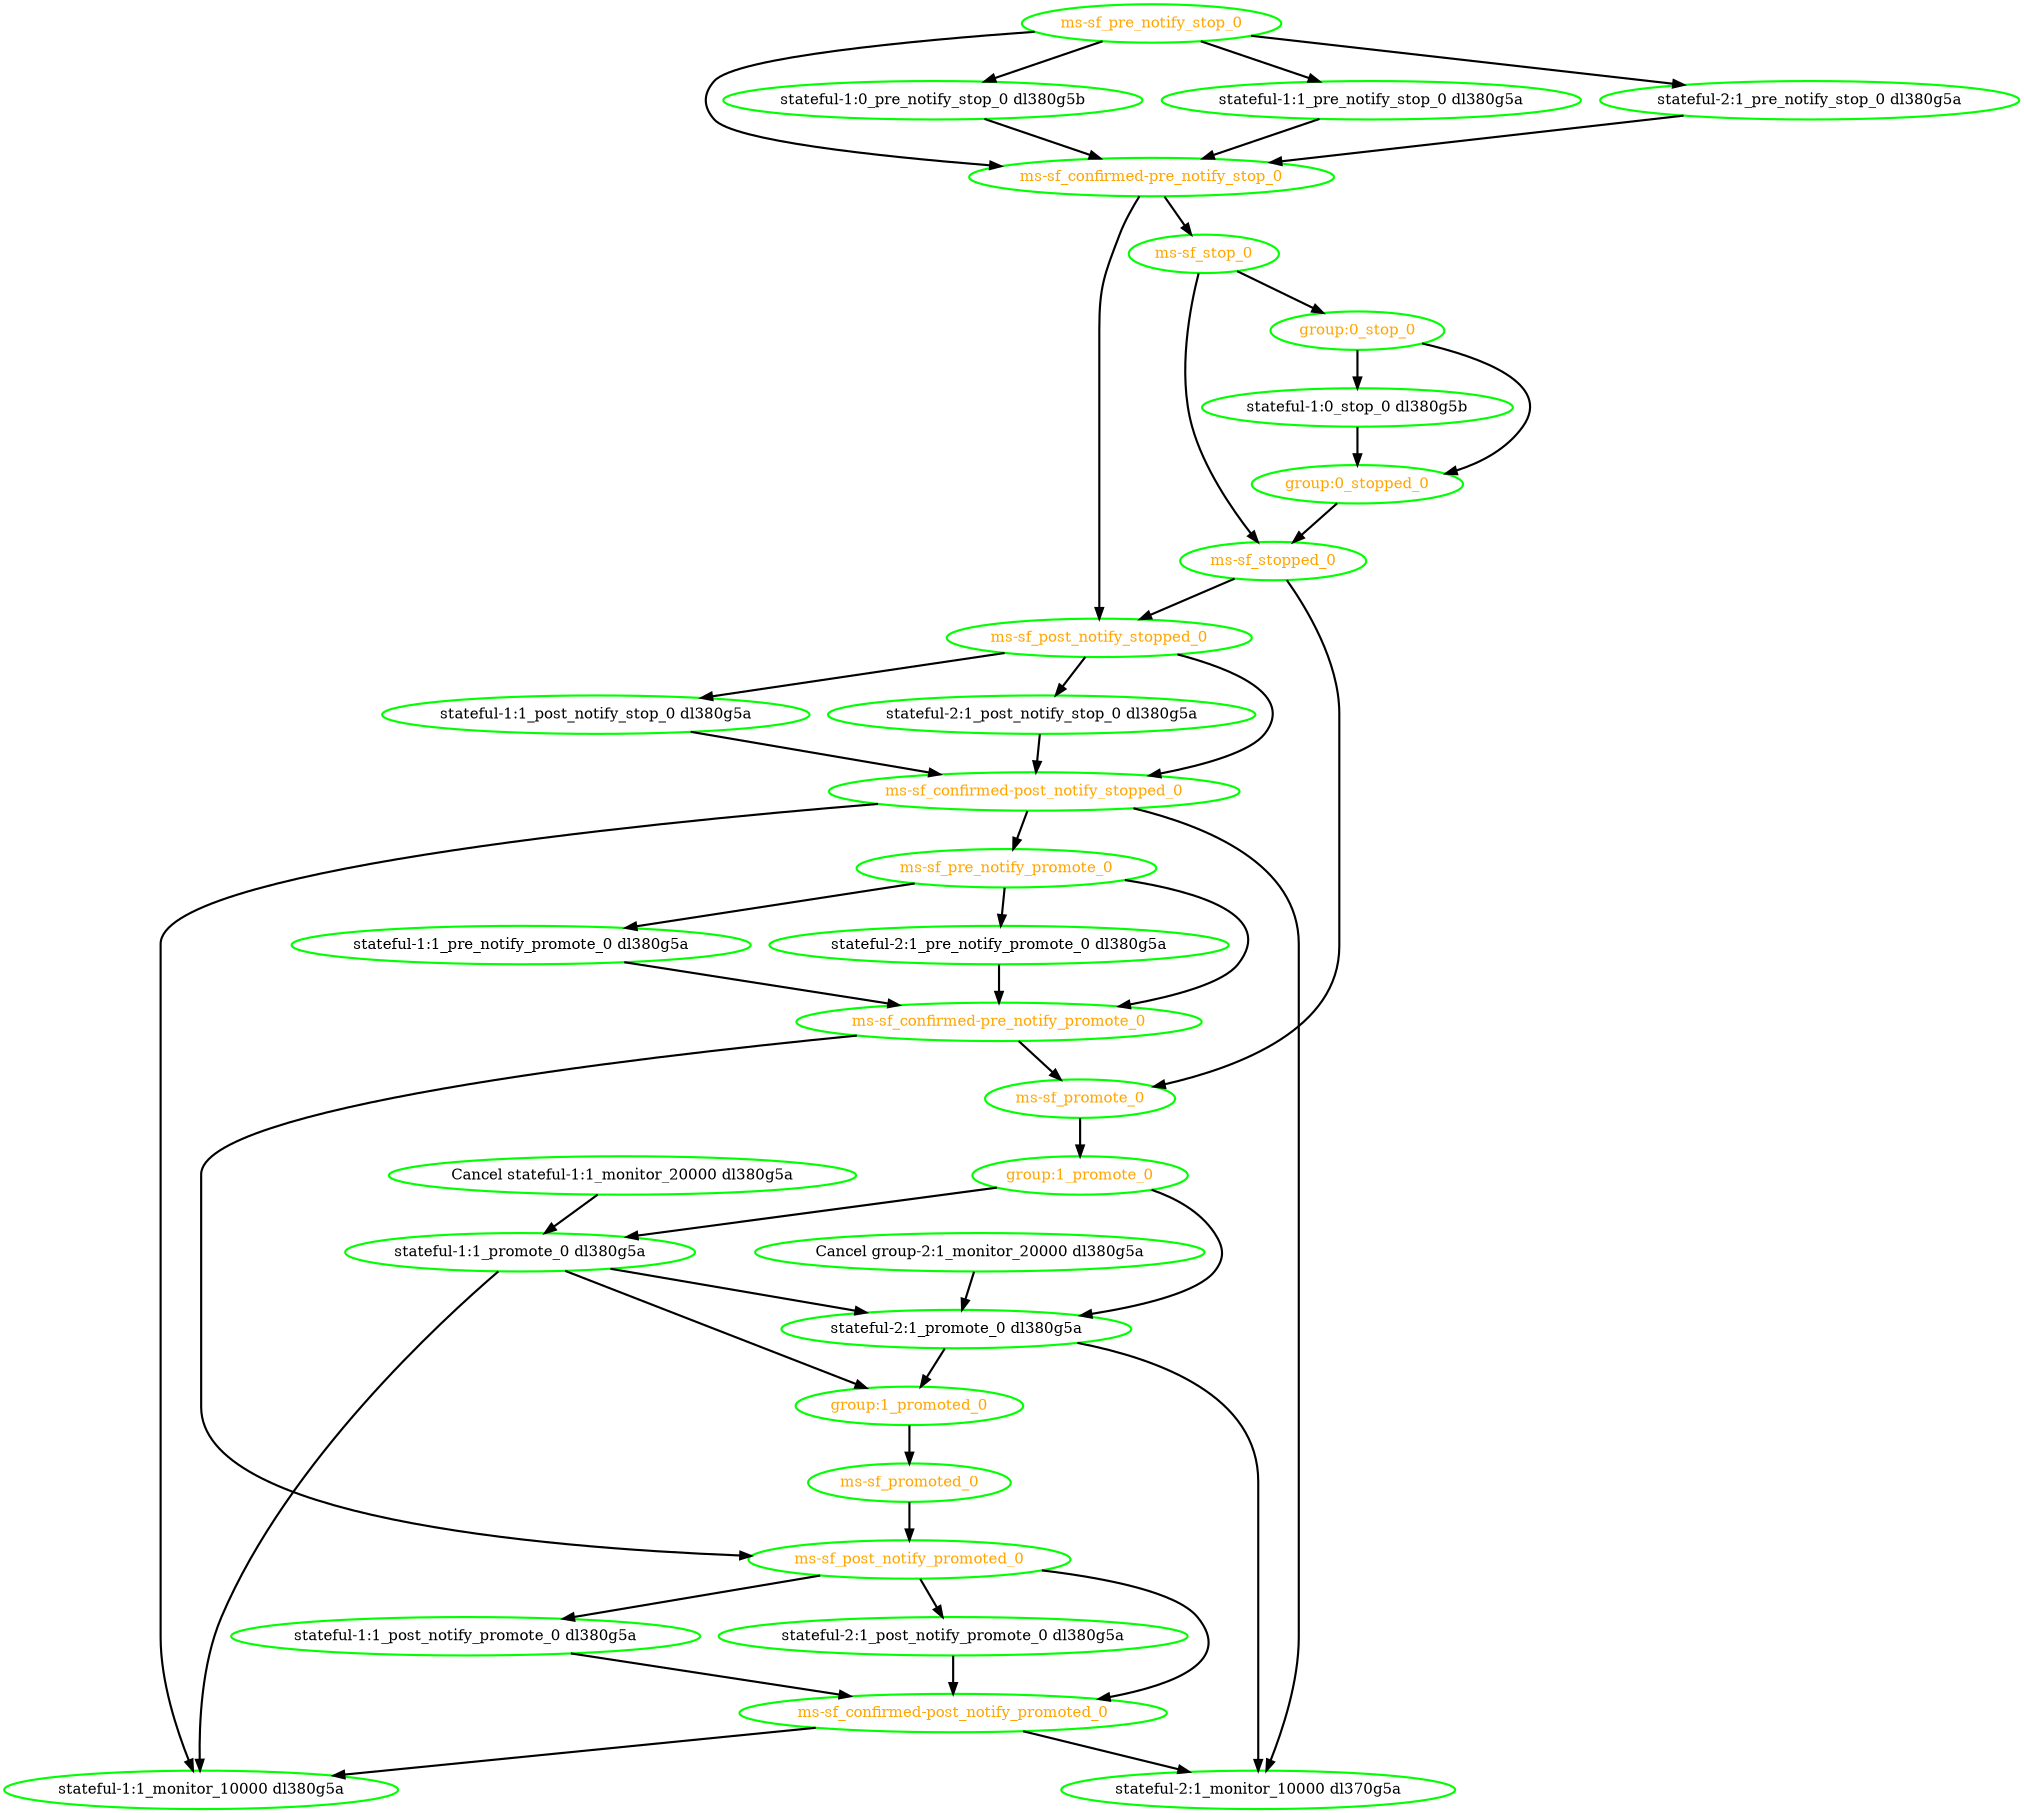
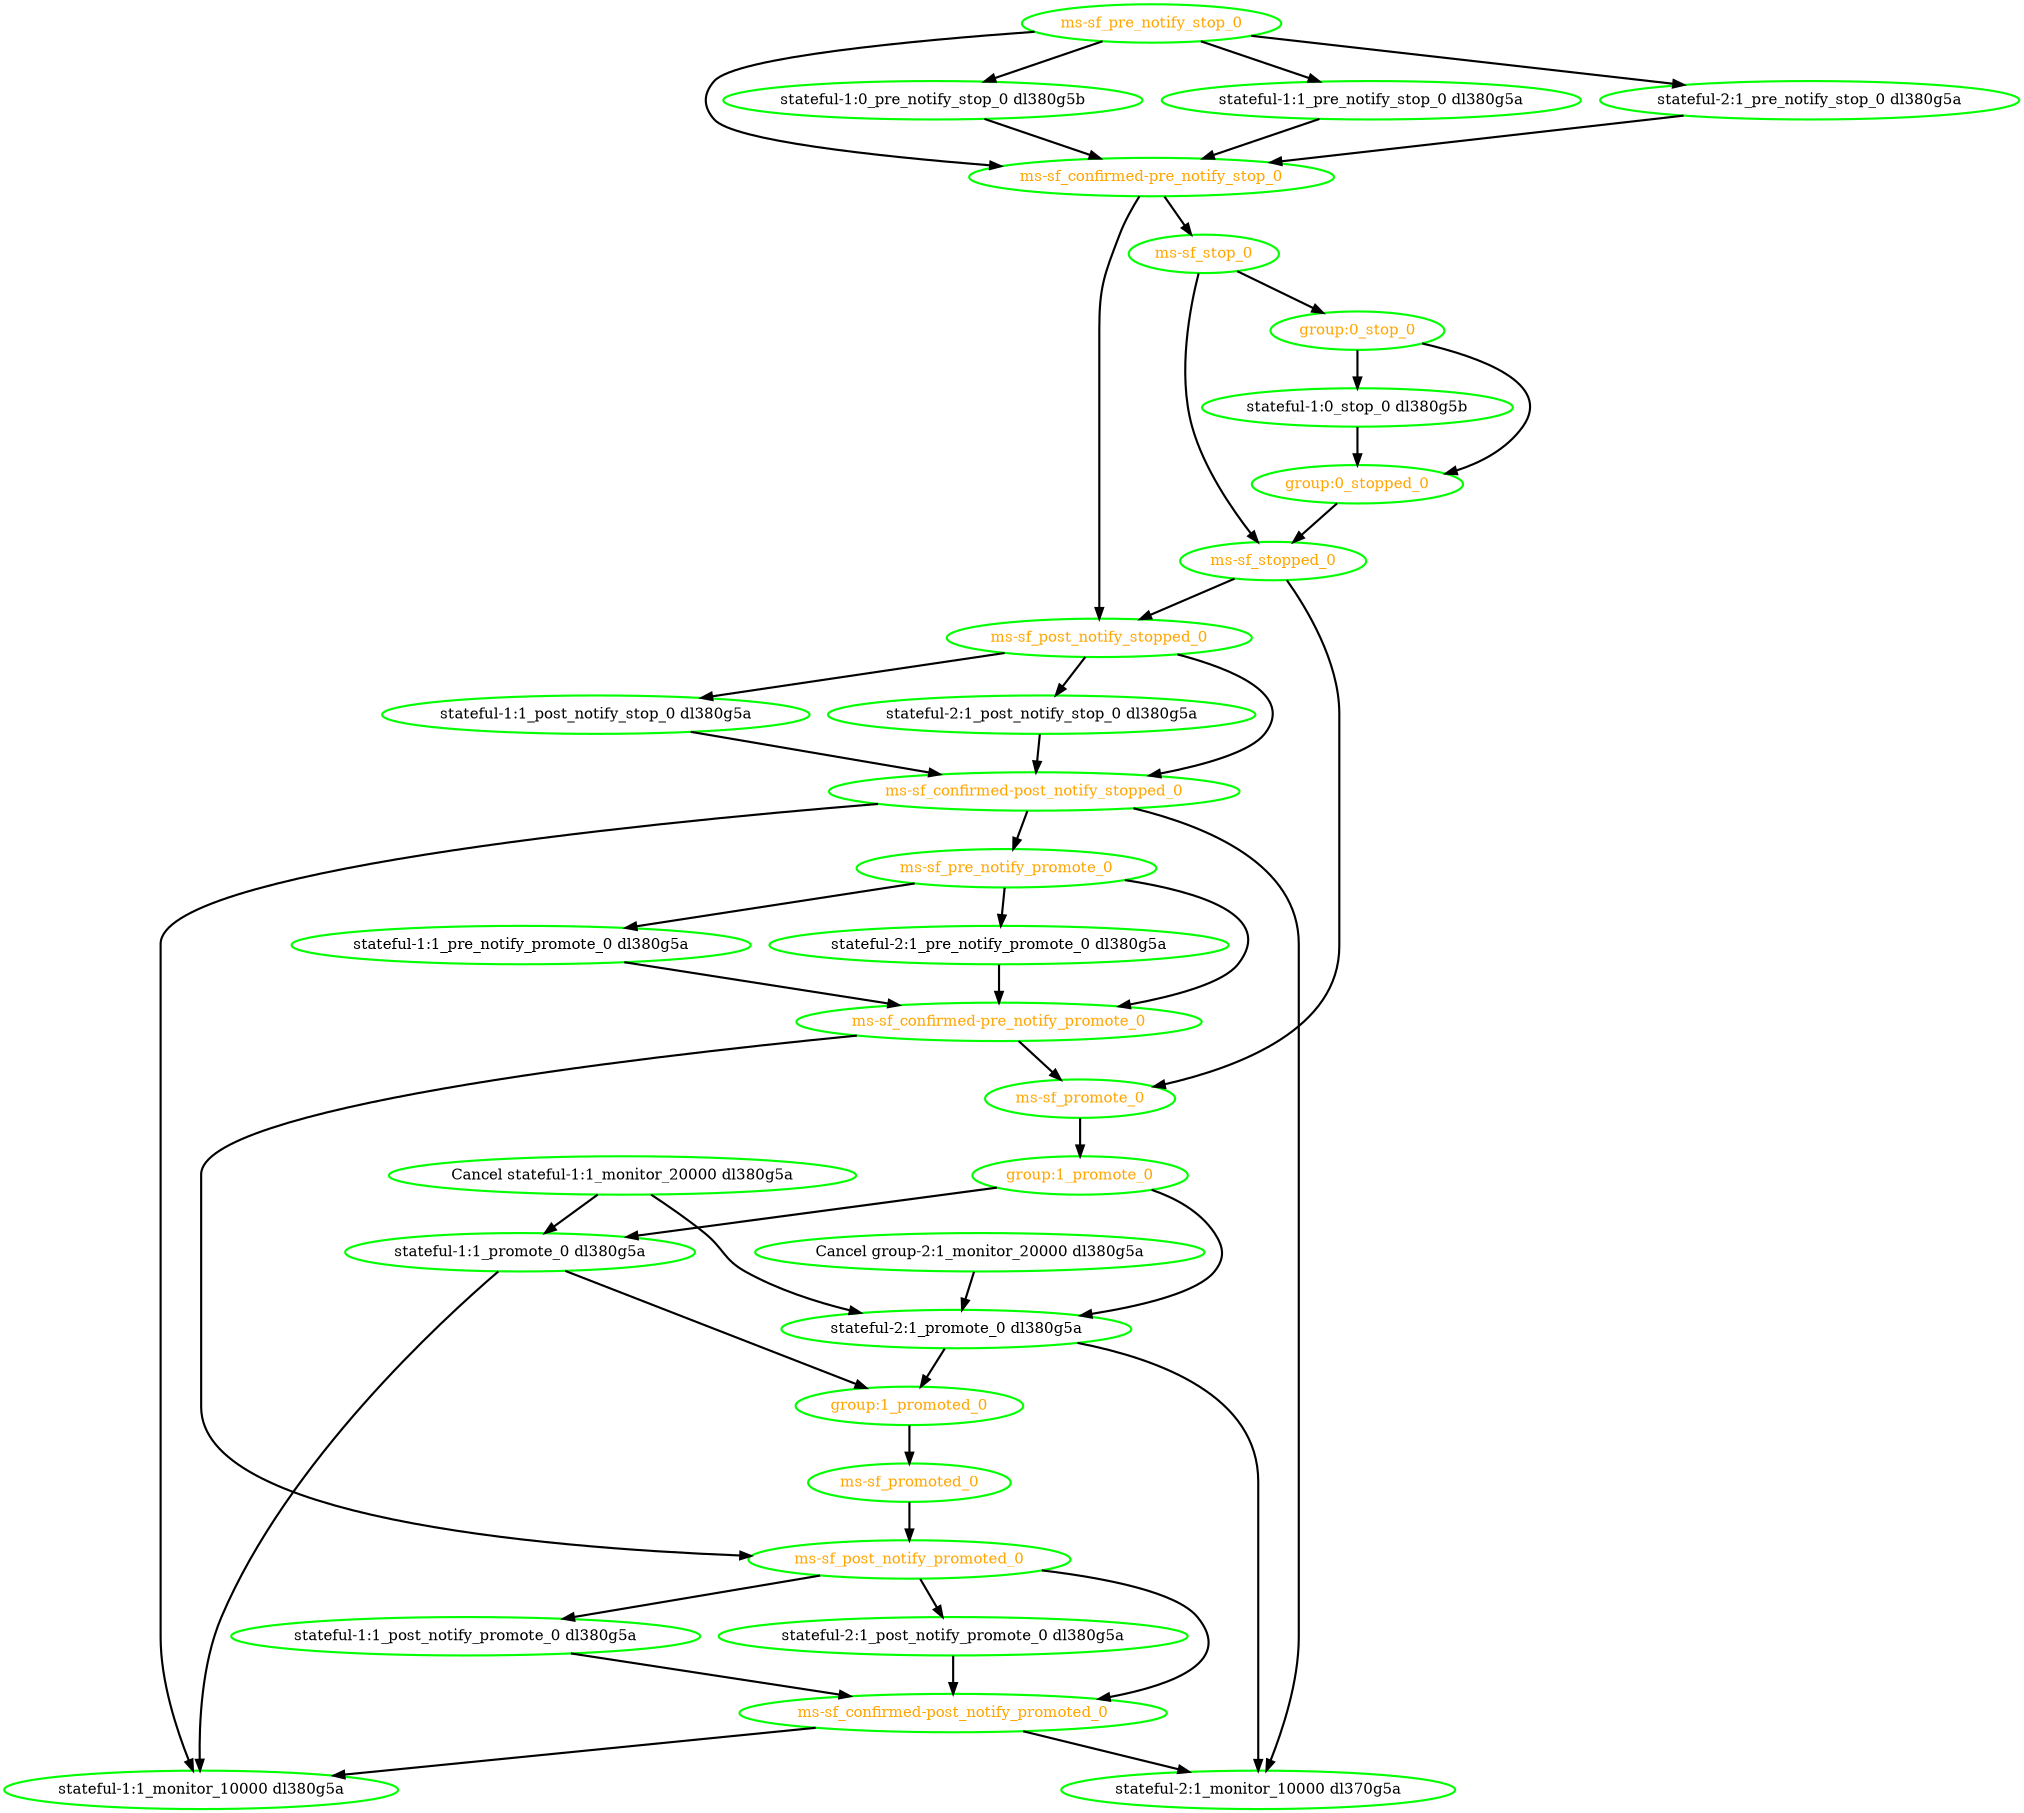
edge "stateful-1:1_promote_0 dl380g5a" -> "stateful-2:1_promote_0 dl380g5a": now "Cancel stateful-1:1_monitor_20000 dl380g5a" -> "stateful-2:1_promote_0 dl380g5a"
